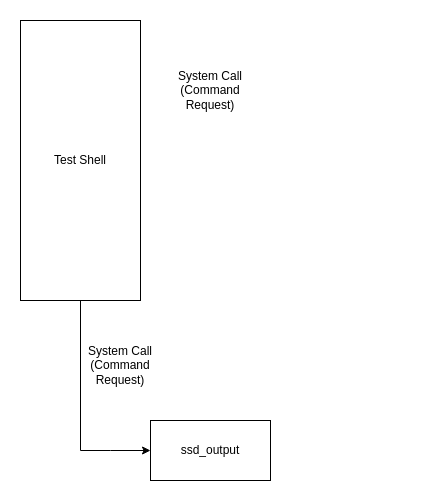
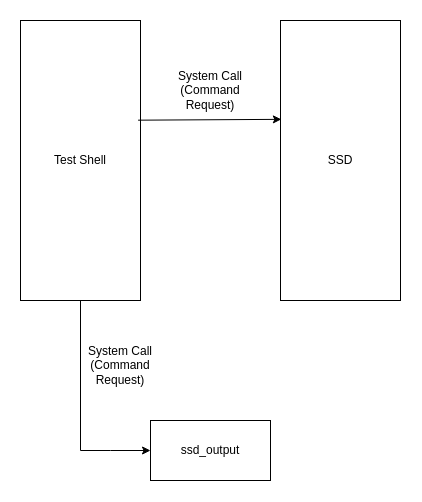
edge "Test Shell" -> "SSD": added
node "SSD": added
